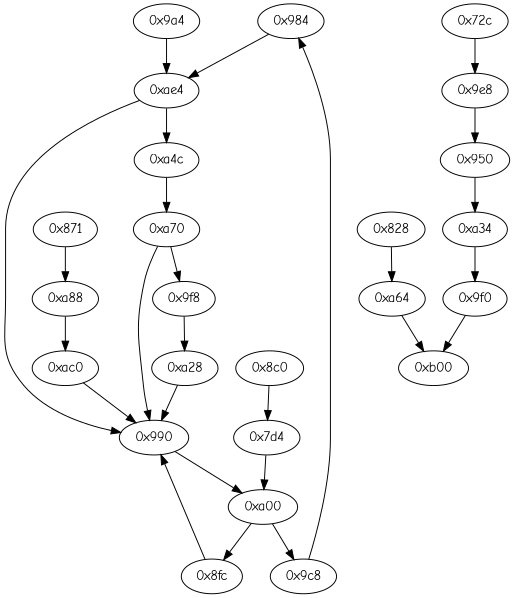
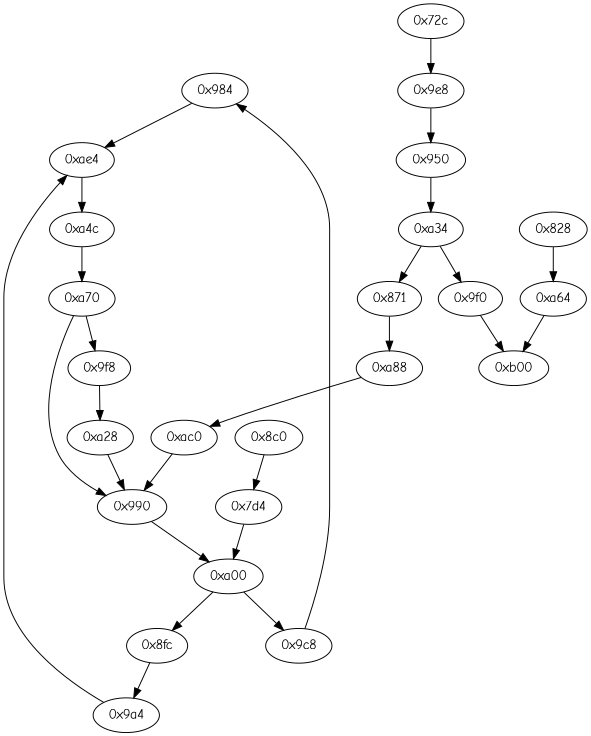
edge "0xa34" -> "0x871": added
edge "0xae4" -> "0x990": removed
edge "0x8fc" -> "0x990": now "0x8fc" -> "0x9a4"
